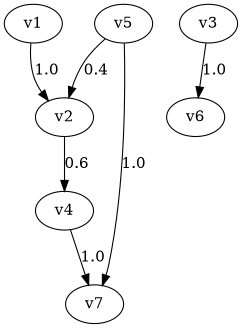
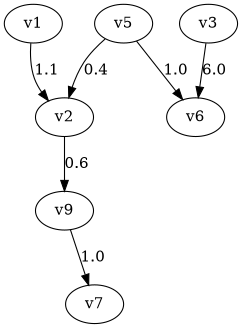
edge "v1" -> "v2": label "1.0" -> "1.1"
edge "v3" -> "v6": label "1.0" -> "6.0"
edge "v5" -> "v7": now "v5" -> "v6"
node "v4": label "v4" -> "v9"
